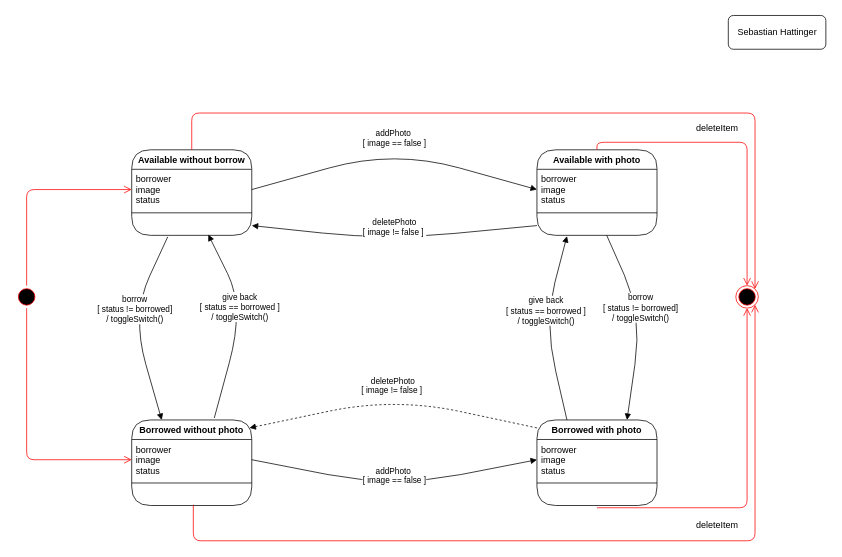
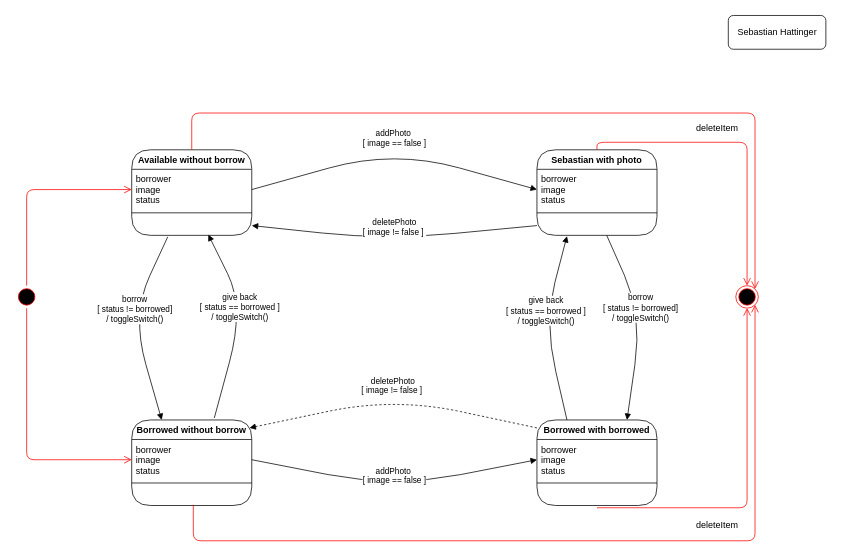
node "Available with photo": label "Available with photo" -> "Sebastian with photo"
node "Borrowed without photo": label "Borrowed without photo" -> "Borrowed without borrow"
node "Borrowed with photo": label "Borrowed with photo" -> "Borrowed with borrowed"
